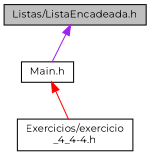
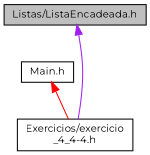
edge "Main.h" -> "Listas/ListaEncadeada.h": now "Exercicios/exercicio _4_4-4.h" -> "Listas/ListaEncadeada.h"
